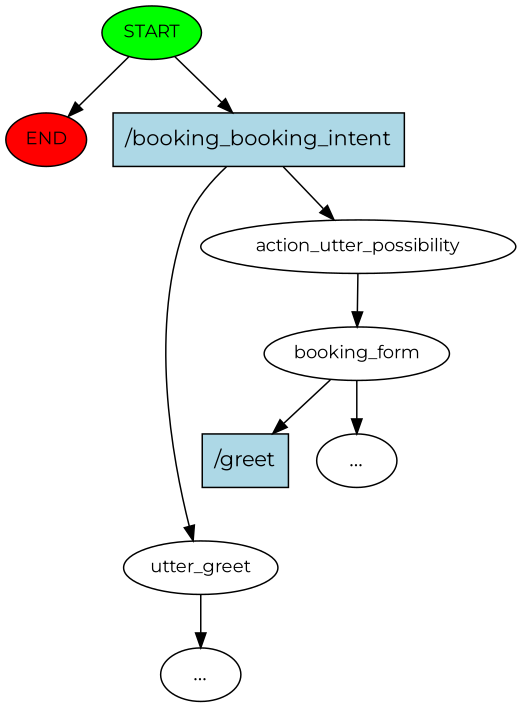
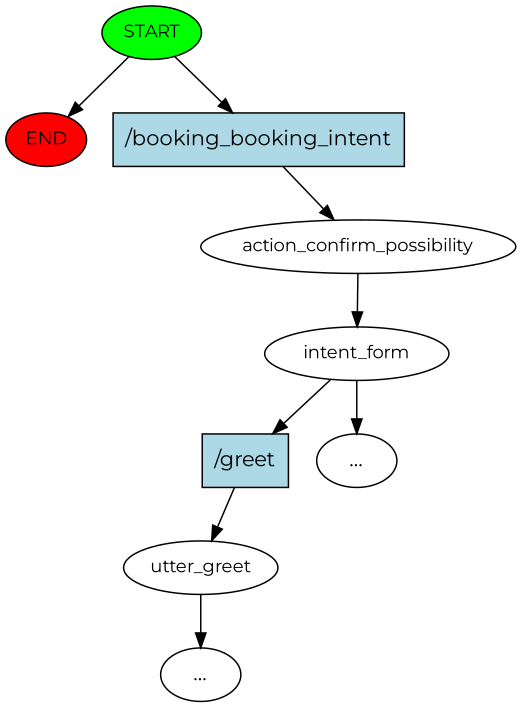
node "action_utter_possibility": label "action_utter_possibility" -> "action_confirm_possibility"
edge "/booking_booking_intent" -> "utter_greet": now "/greet" -> "utter_greet"
node "booking_form": label "booking_form" -> "intent_form"
